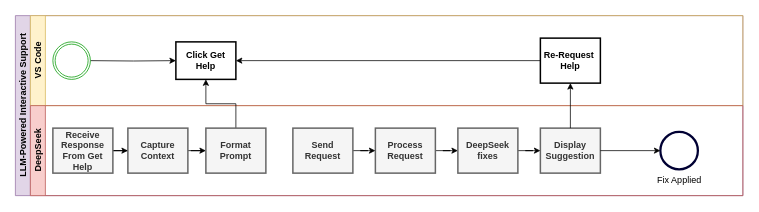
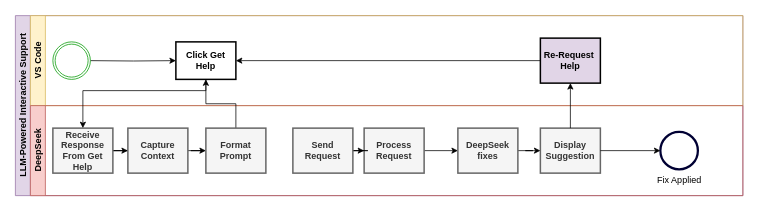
node "Re-Request Help": fillcolor #ffffff -> #e1d5e7
edge "Click Get Help" -> "Receive Response From Get Help": added
node "Process Request": moved (405, 150) -> (394, 150)
